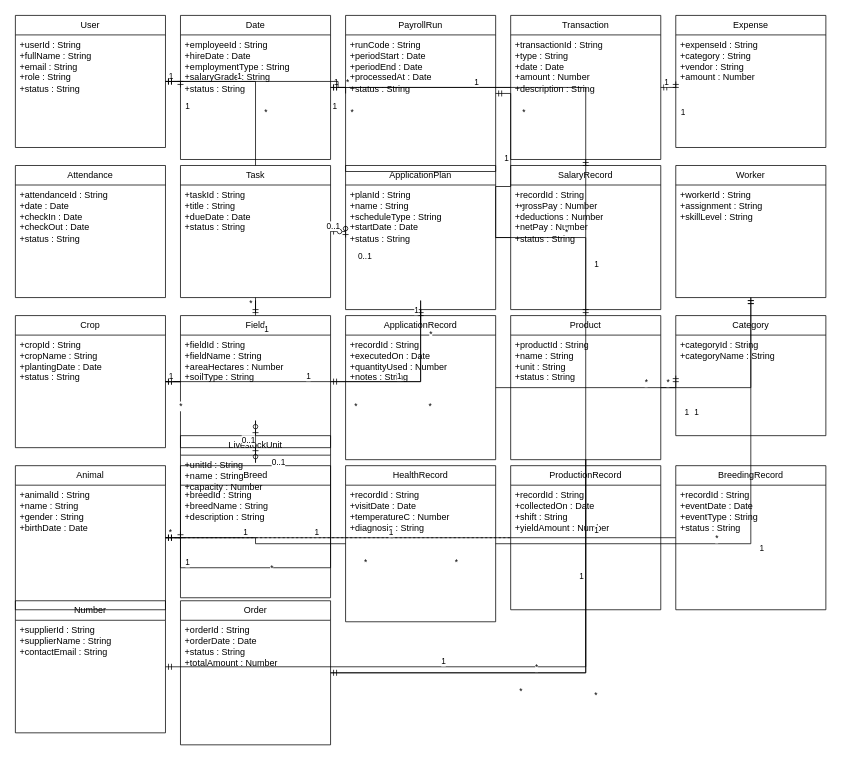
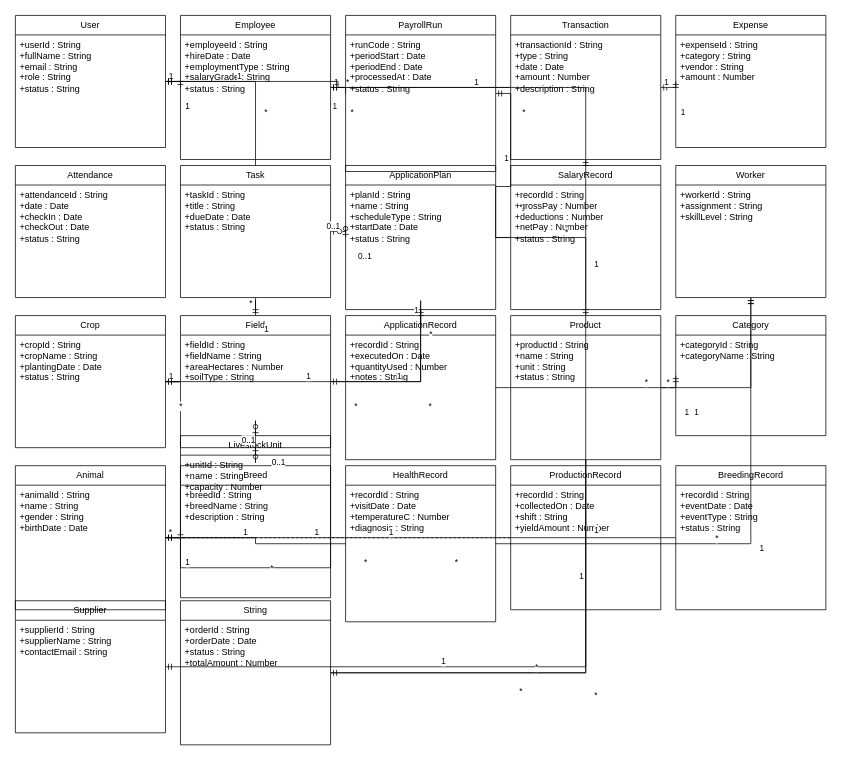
node "Date": label "Date" -> "Employee"
node "Number": label "Number" -> "Supplier"
node "Order": label "Order" -> "String"
